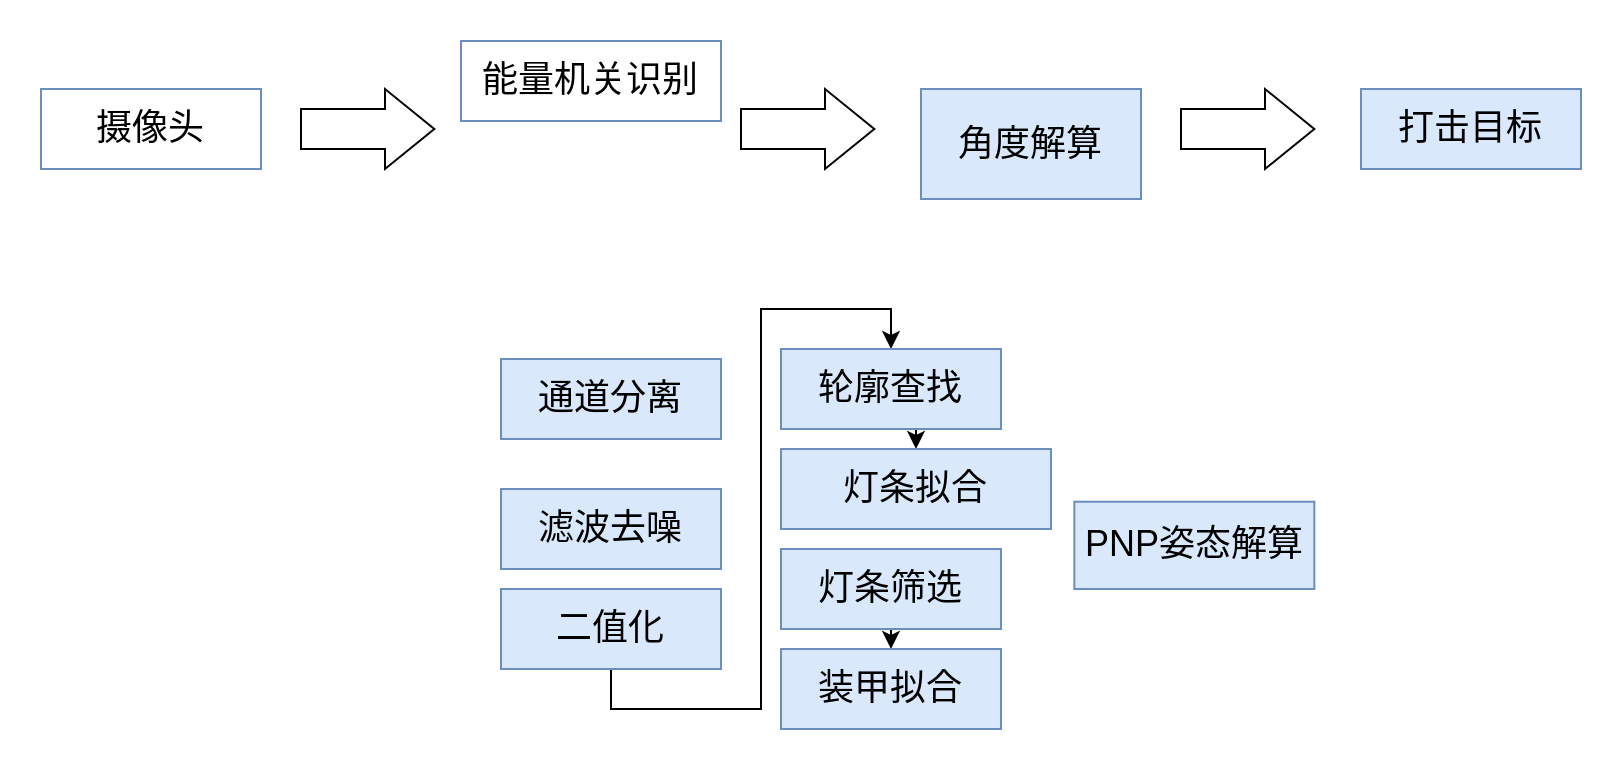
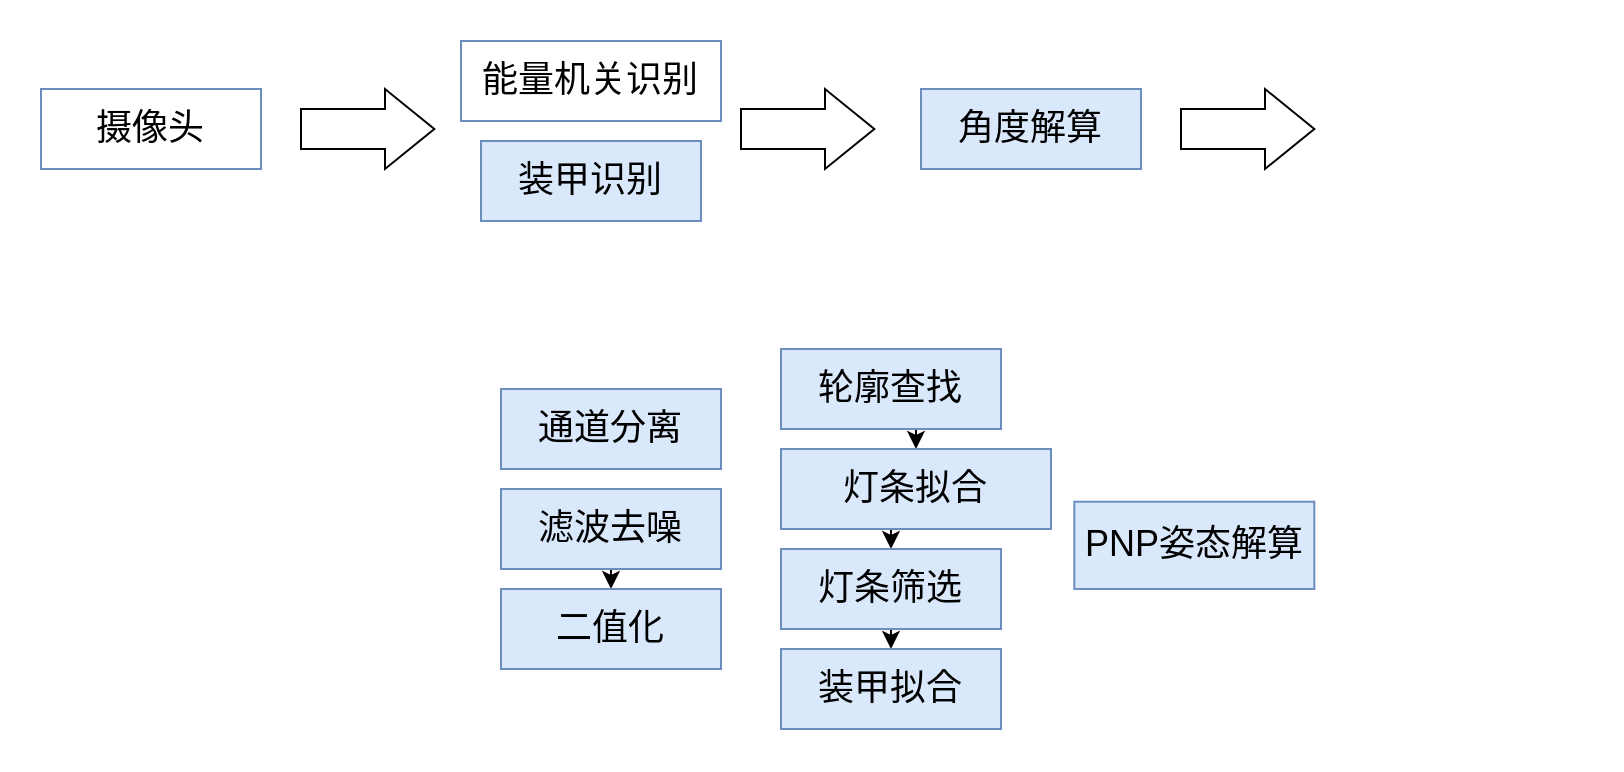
node "打击目标": removed
node "角度解算": size 220x110 -> 220x80
node "装甲识别": added
node "通道分离": moved (611, 399) -> (611, 429)
edge "二值化" -> "轮廓查找": removed
edge "灯条拟合" -> "灯条筛选": added
edge "滤波去噪" -> "二值化": added
